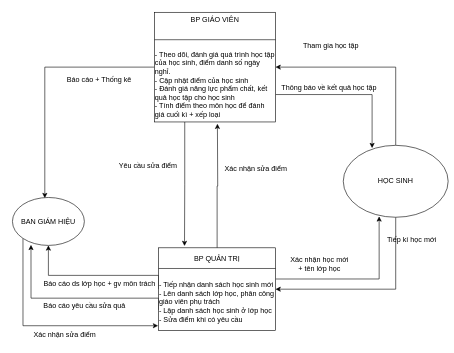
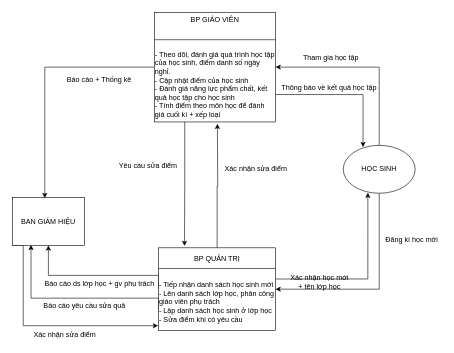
node "Tham gia học tập": moved (331, 46) -> (331, 58)
node "HỌC SINH": size 105x72 -> 72x48
node "BAN GIÁM HIỆU": shape ellipse -> rectangle
node "Tiếp kí học mới": label "Tiếp kí học mới" -> "Đăng kí học mới"
node "Xác nhận học mới + tên lớp học": moved (320, 264) -> (320, 282)
node "Báo cáo ds lớp học + gv môn trách": label "Báo cáo ds lớp học + gv môn trách" -> "Báo cáo ds lớp học + gv phụ trách"
